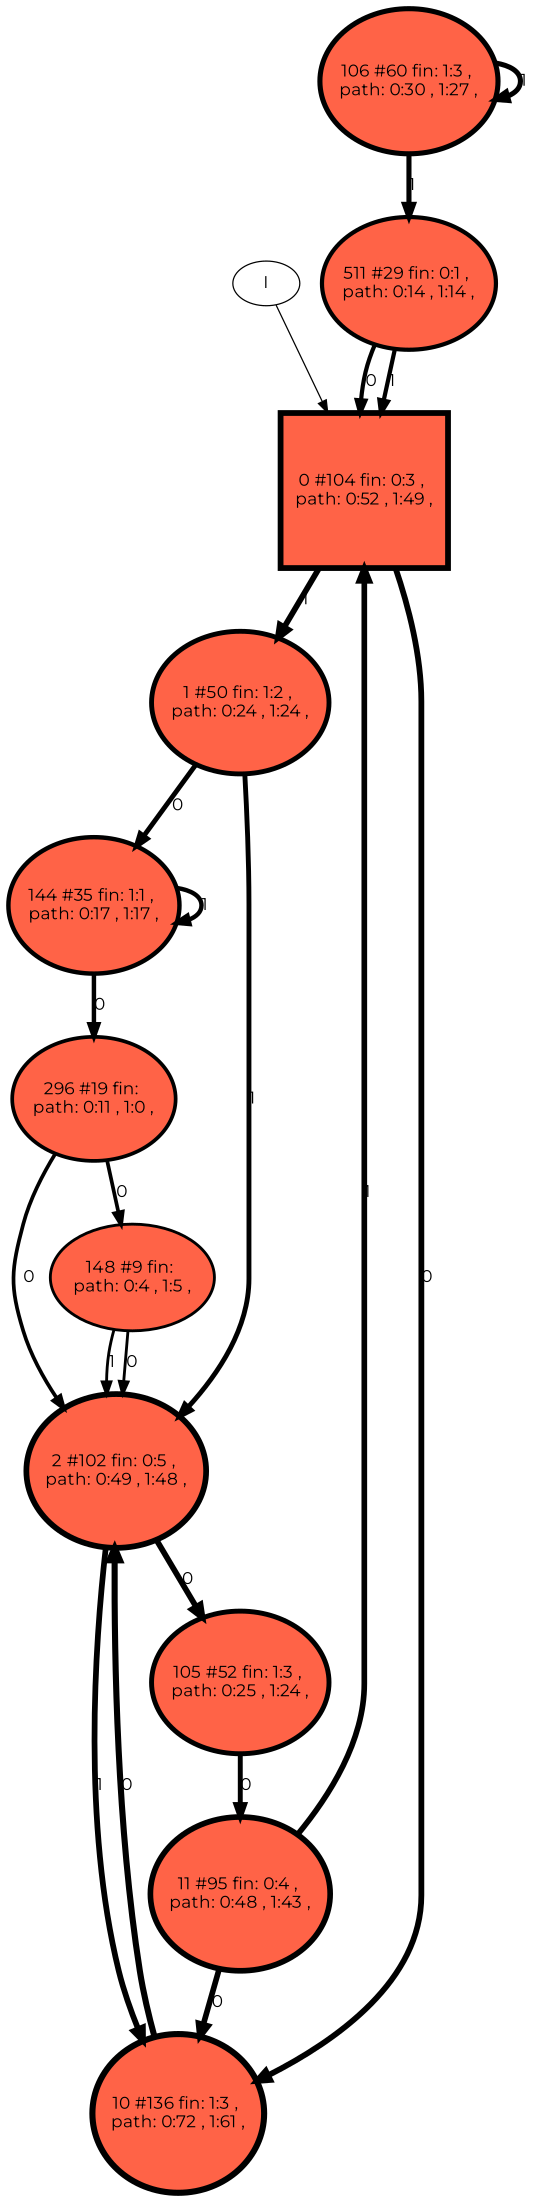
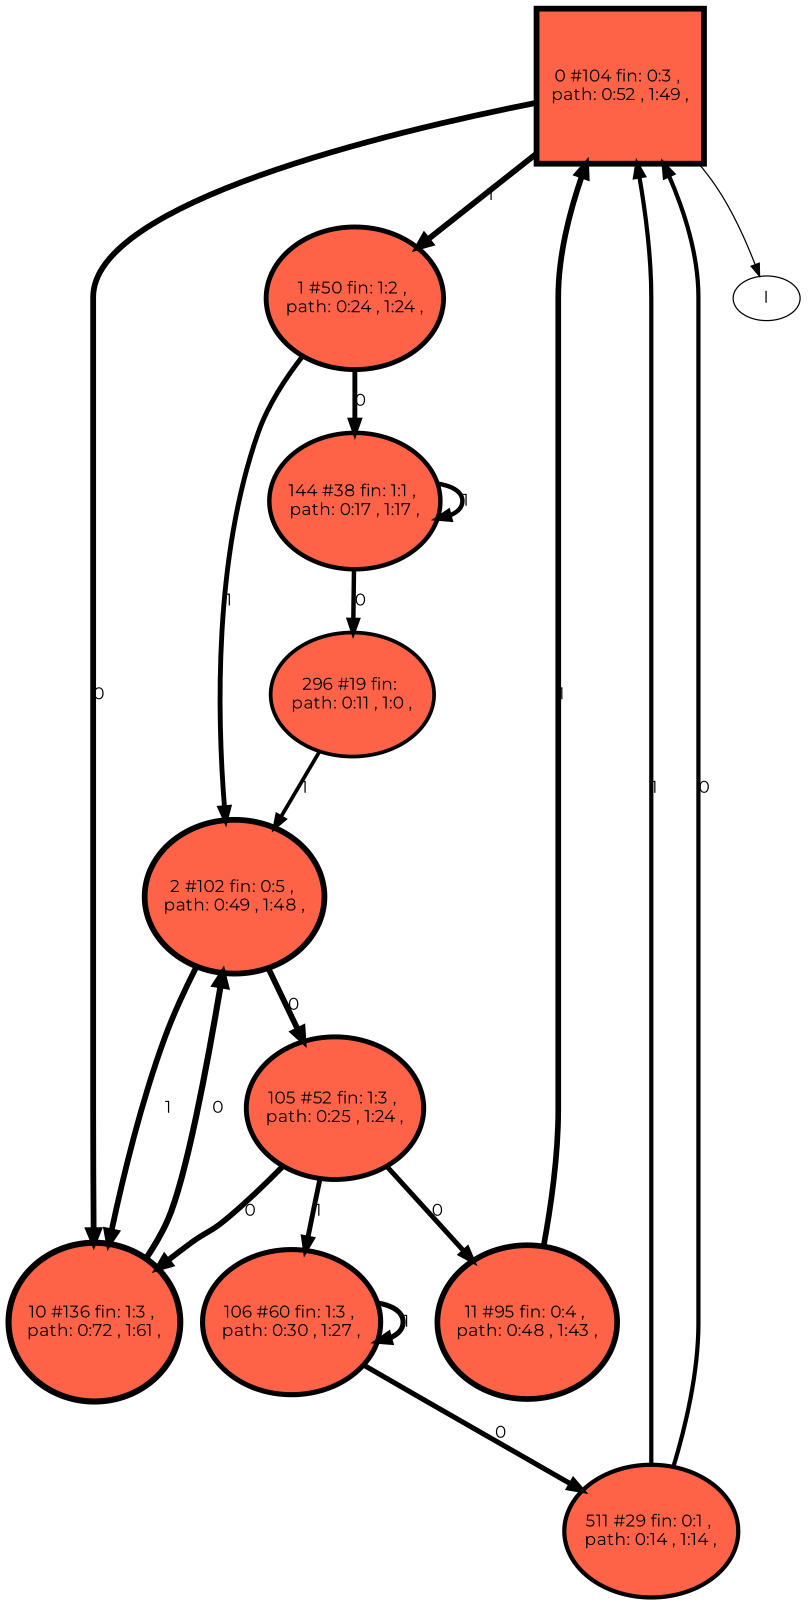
edge "106 #60 fin: 1:3 , path: 0:30 , 1:27 ," -> "511 #29 fin: 0:1 , path: 0:14 , 1:14 ,": label "1 " -> "0 "
edge "I" -> "0 #104 fin: 0:3 , path: 0:52 , 1:49 ,": reversed
node "144 #35 fin: 1:1 , path: 0:17 , 1:17 ,": label "144 #35 fin: 1:1 , path: 0:17 , 1:17 ," -> "144 #38 fin: 1:1 , path: 0:17 , 1:17 ,"
edge "105 #52 fin: 1:3 , path: 0:25 , 1:24 ," -> "106 #60 fin: 1:3 , path: 0:30 , 1:27 ,": added, label "1"
edge "296 #19 fin: path: 0:11 , 1:0 ," -> "2 #102 fin: 0:5 , path: 0:49 , 1:48 ,": label "0 " -> "1 "
node "148 #9 fin: path: 0:4 , 1:5 ,": removed
edge "11 #95 fin: 0:4 , path: 0:48 , 1:43 ," -> "10 #136 fin: 1:3 , path: 0:72 , 1:61 ,": now "105 #52 fin: 1:3 , path: 0:25 , 1:24 ," -> "10 #136 fin: 1:3 , path: 0:72 , 1:61 ,"
